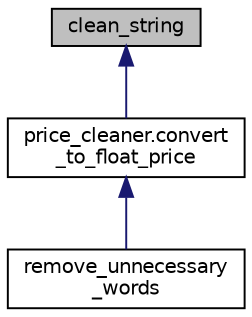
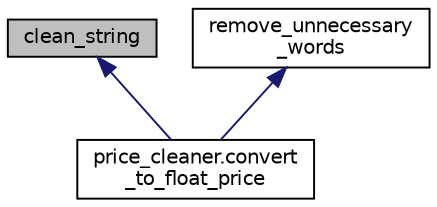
edge "remove_unnecessary _words" -> "price_cleaner.convert _to_float_price": reversed
